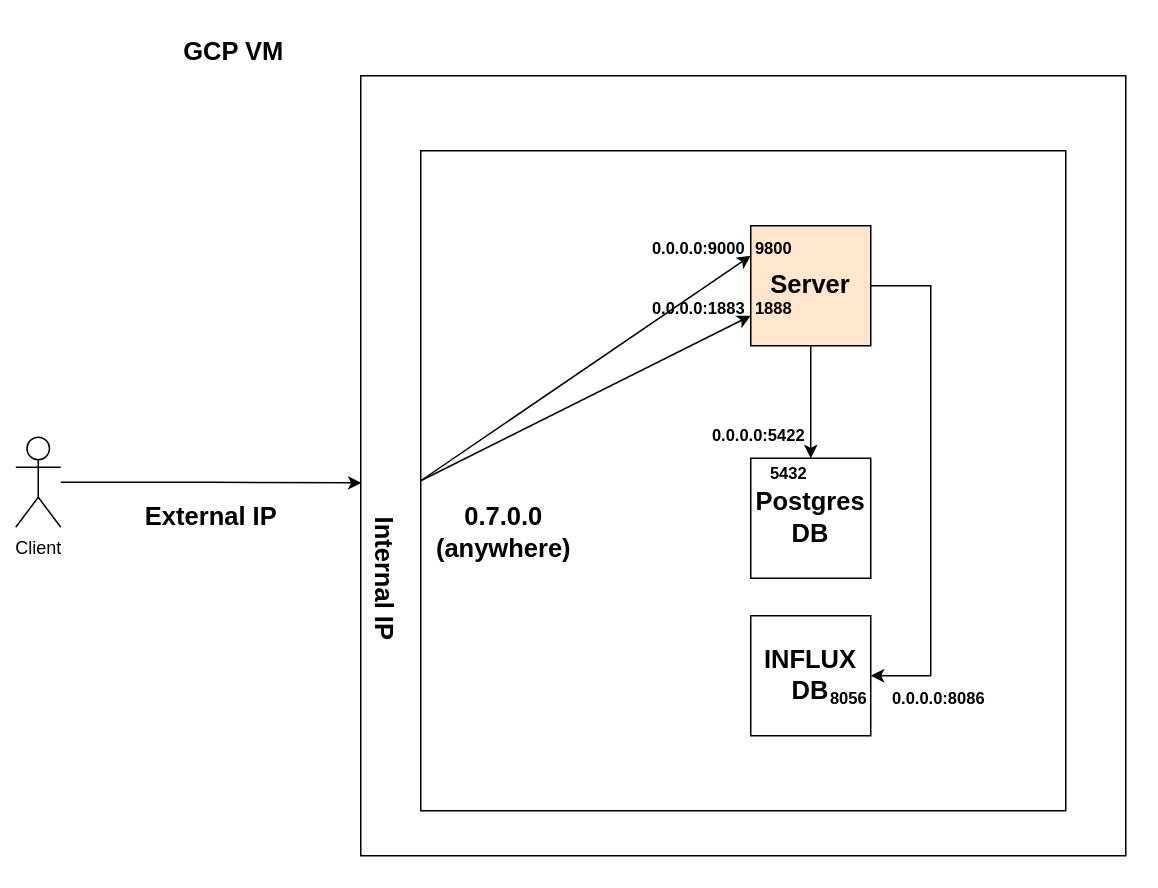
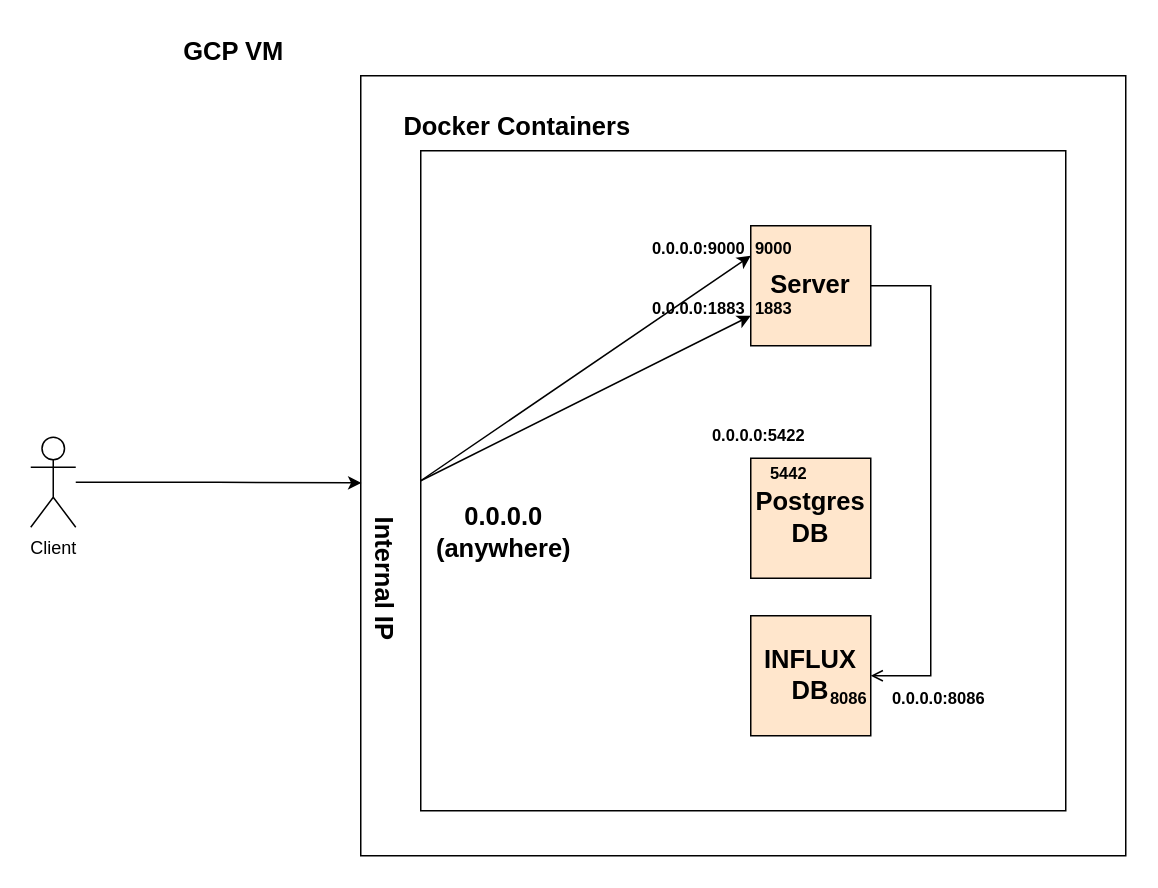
node "Docker Containers": added
node "9800": label "9800" -> "9000"
node "1888": label "1888" -> "1883"
edge "Server" -> "Postgres DB": removed
node "5432": label "5432" -> "5442"
node "Client": moved (38, 482) -> (53, 482)
node "External IP": removed
node "Postgres DB": fillcolor #ffffff -> #ffe6cc
node "0.7.0.0 (anywhere)": label "0.7.0.0 (anywhere)" -> "0.0.0.0 (anywhere)"
node "INFLUX DB": fillcolor #ffffff -> #ffe6cc
edge "Server" -> "INFLUX DB": arrowhead classic -> open
node "8056": label "8056" -> "8086"
